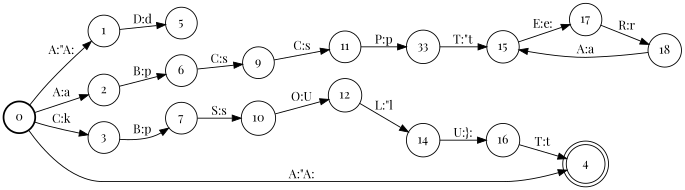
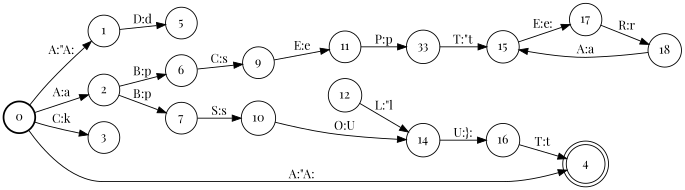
edge "9" -> "11": label "C:s" -> "E:e"
edge "10" -> "12": now "10" -> "14"
edge "3" -> "7": now "2" -> "7"
